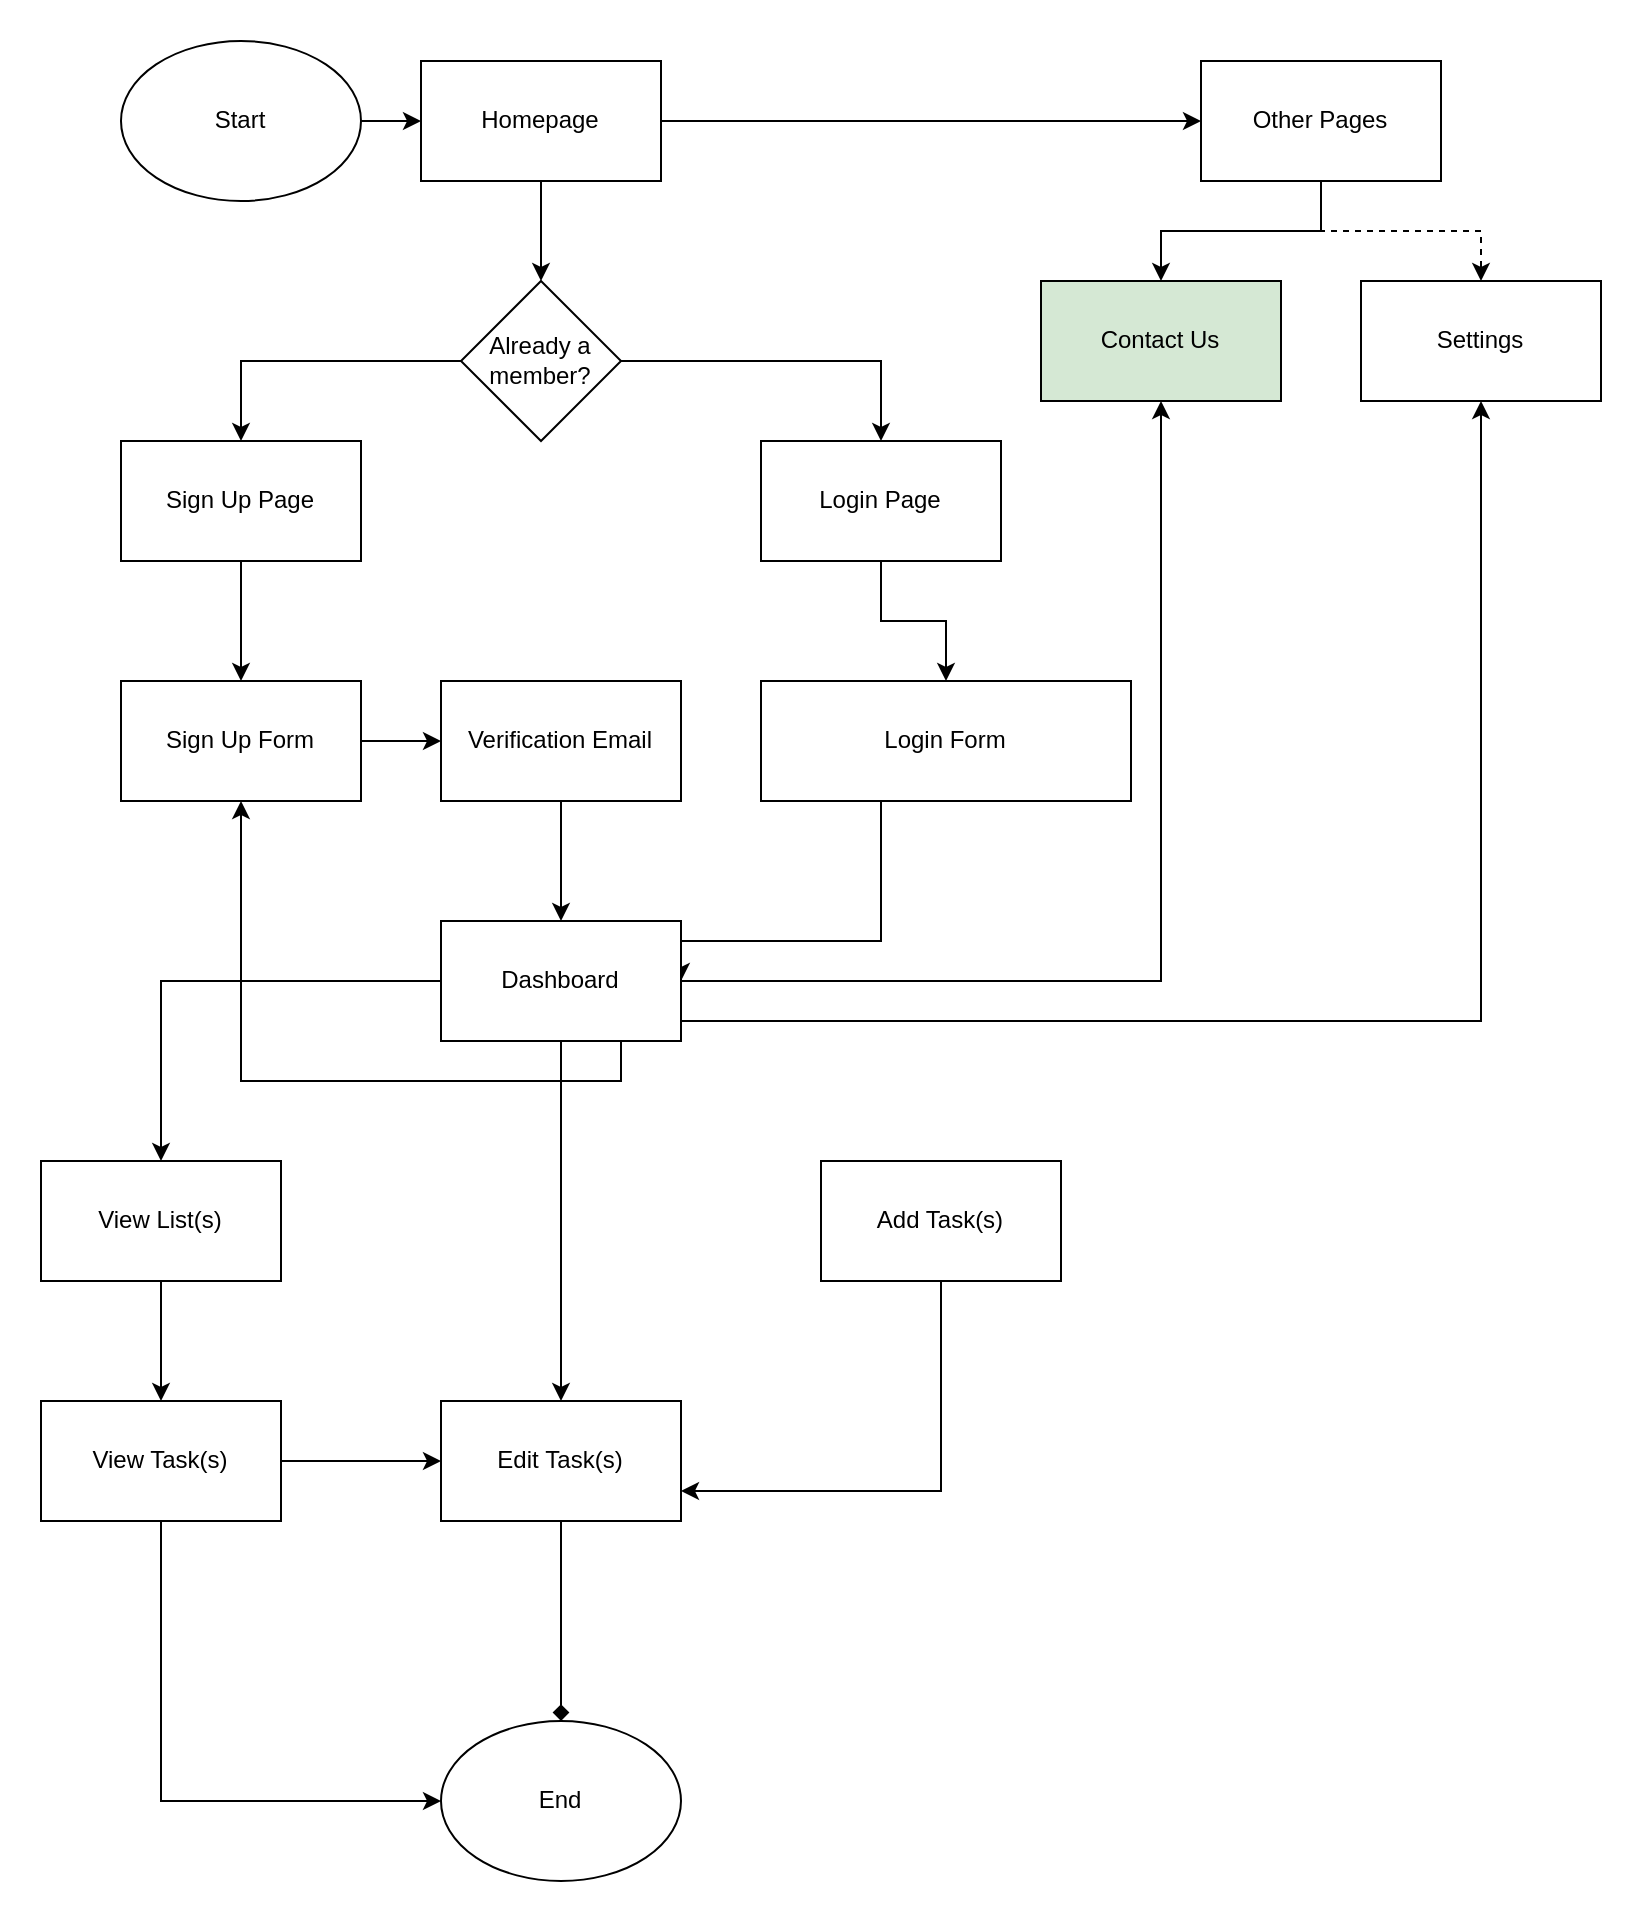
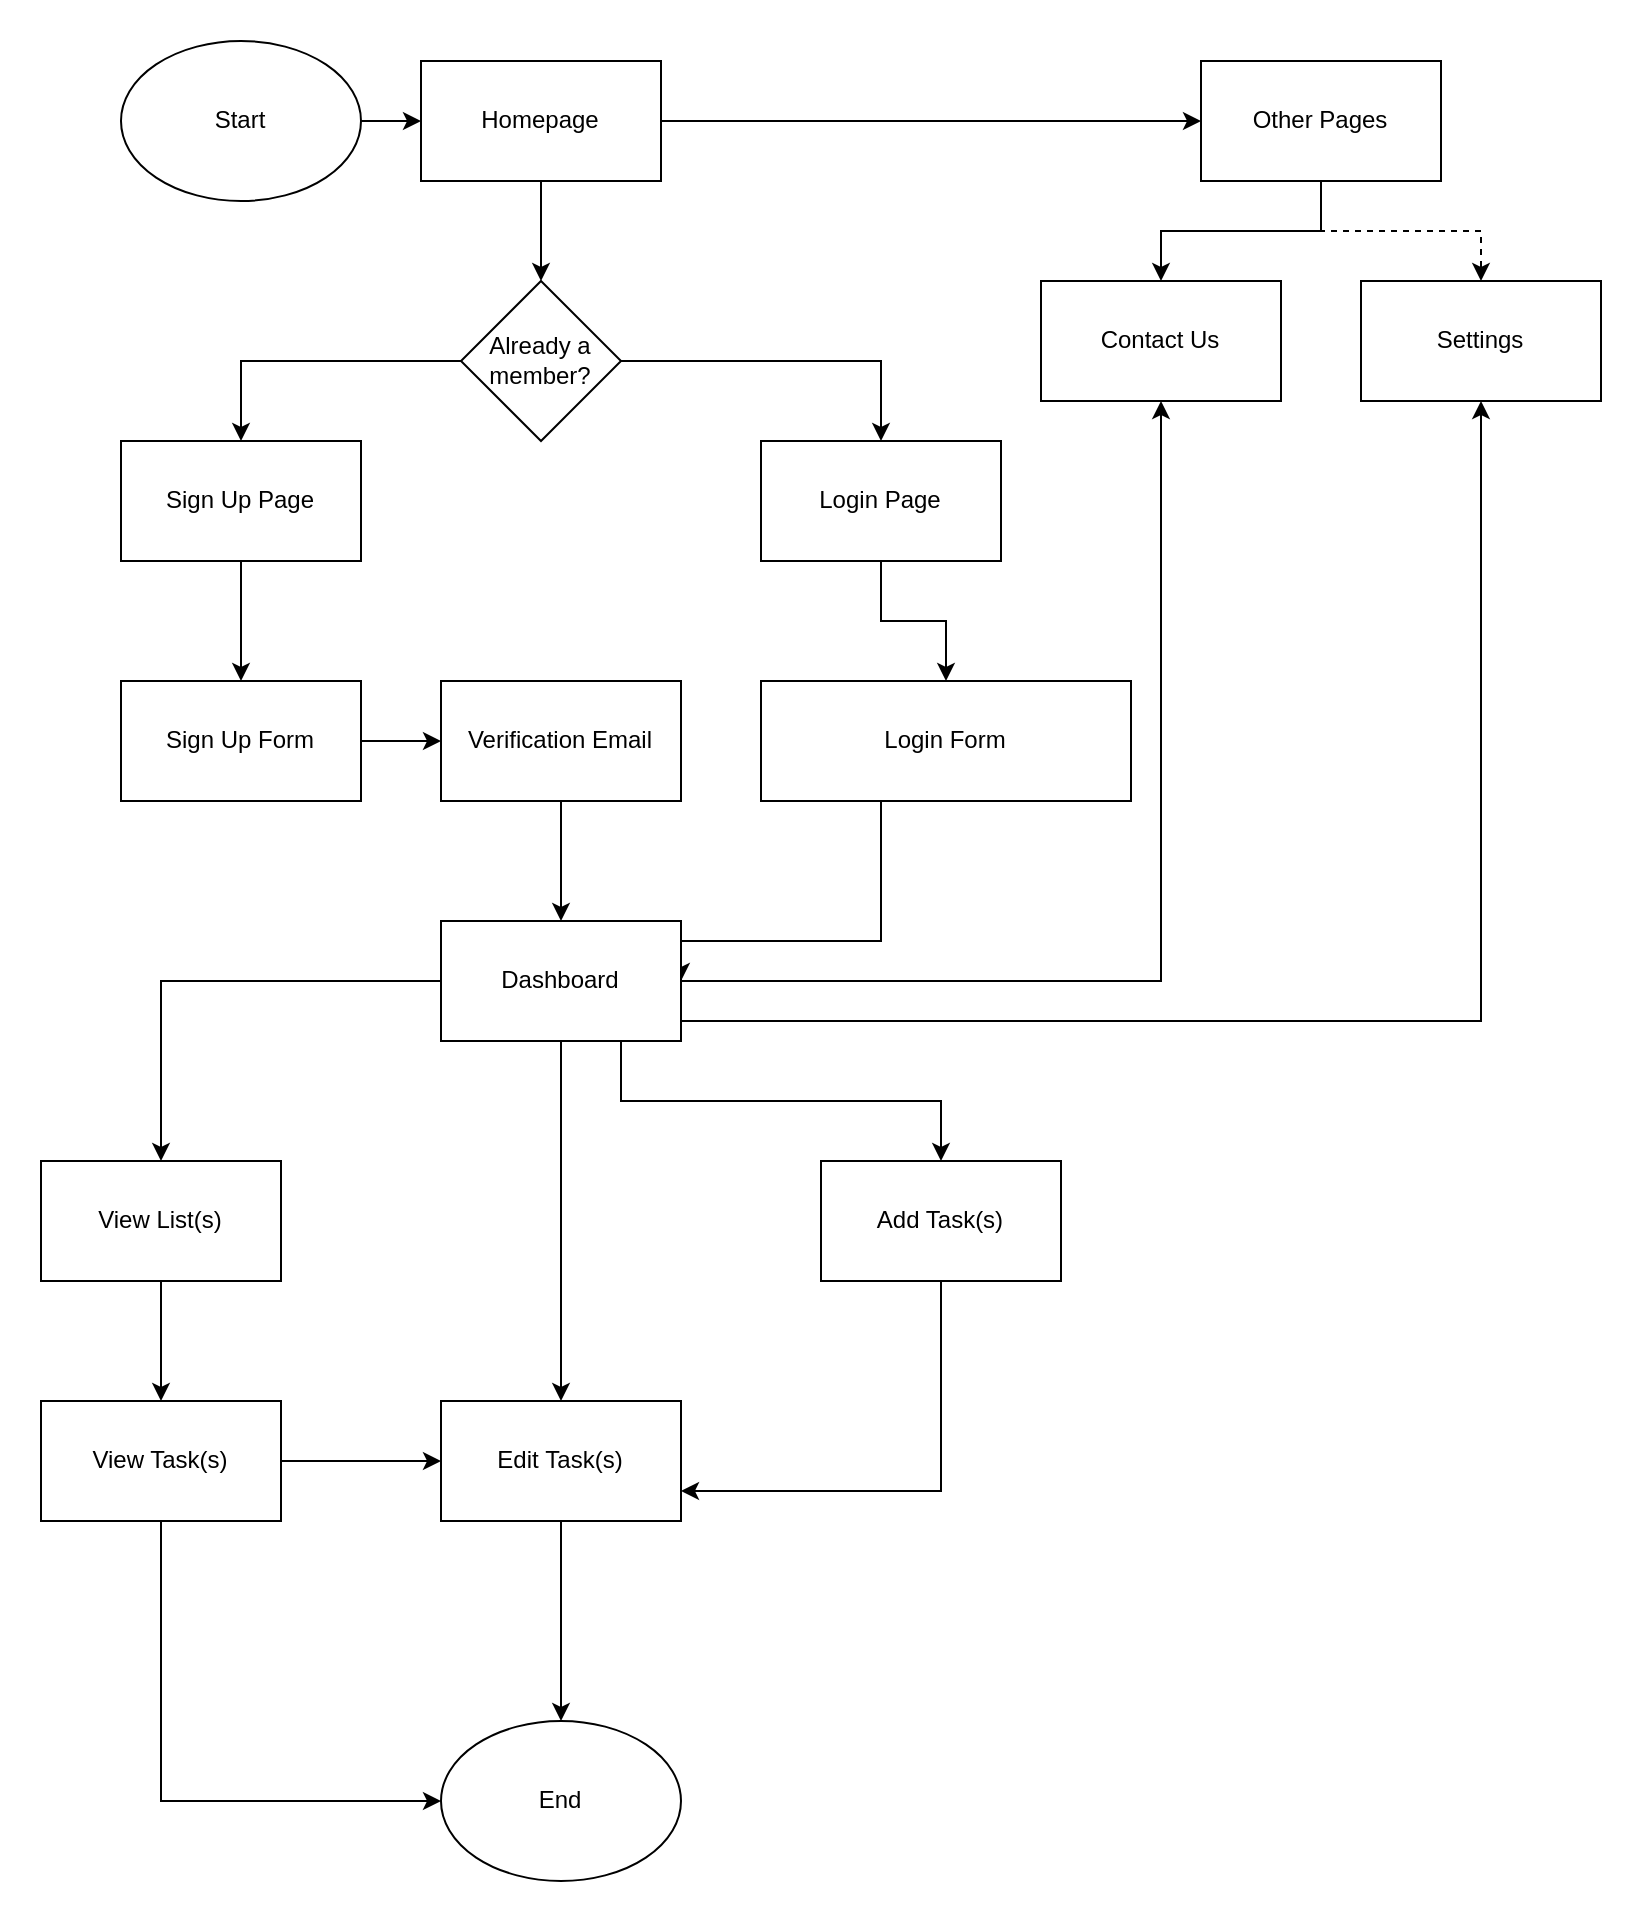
node "Contact Us": fillcolor #d5e8d4 -> #ffffff
edge "Dashboard" -> "Sign Up Form": now "Dashboard" -> "Add Task(s)"
edge "Edit Task(s)" -> "End": arrowhead diamond -> classic
